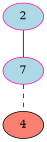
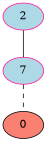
node "4": label "4" -> "0"
